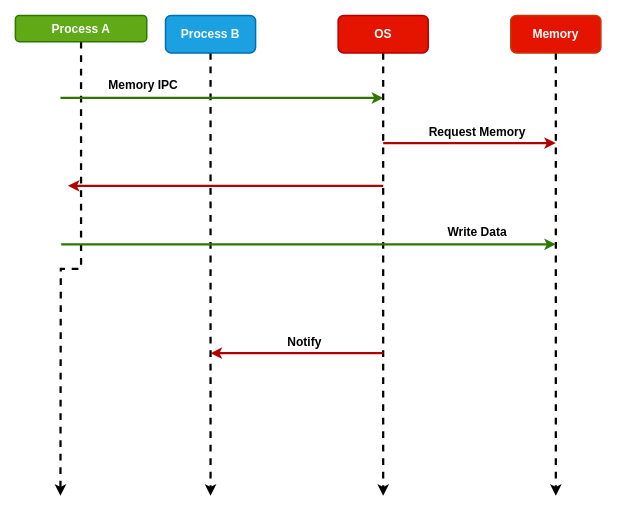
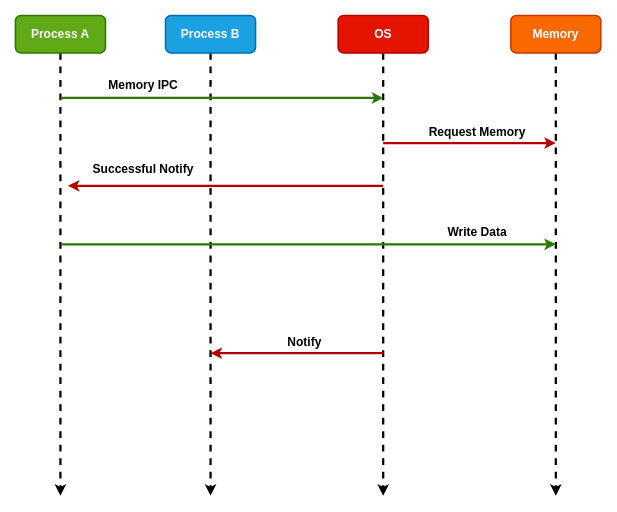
node "Process A": size 131x26 -> 90x38
node "Memory": fillcolor #e51400 -> #fa6800
node "Successful Notify": added
